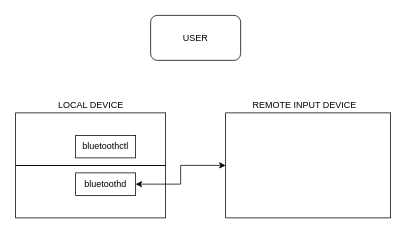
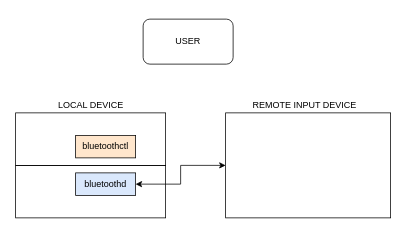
node "USER": moved (195, 38) -> (188, 42)
node "bluetoothctl": fillcolor #ffffff -> #ffe6cc
node "bluetoothd": fillcolor #ffffff -> #dae8fc
